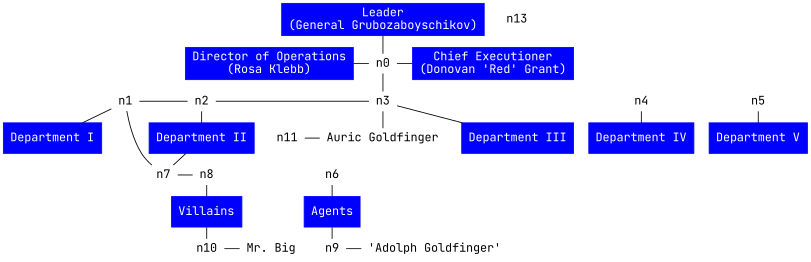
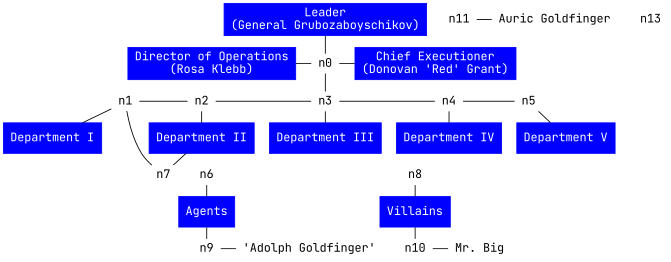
edge "n4" -- "n5": added
edge "n3" -- "Auric Goldfinger": now "n3" -- "n4"
edge "n7" -- "n8": removed
